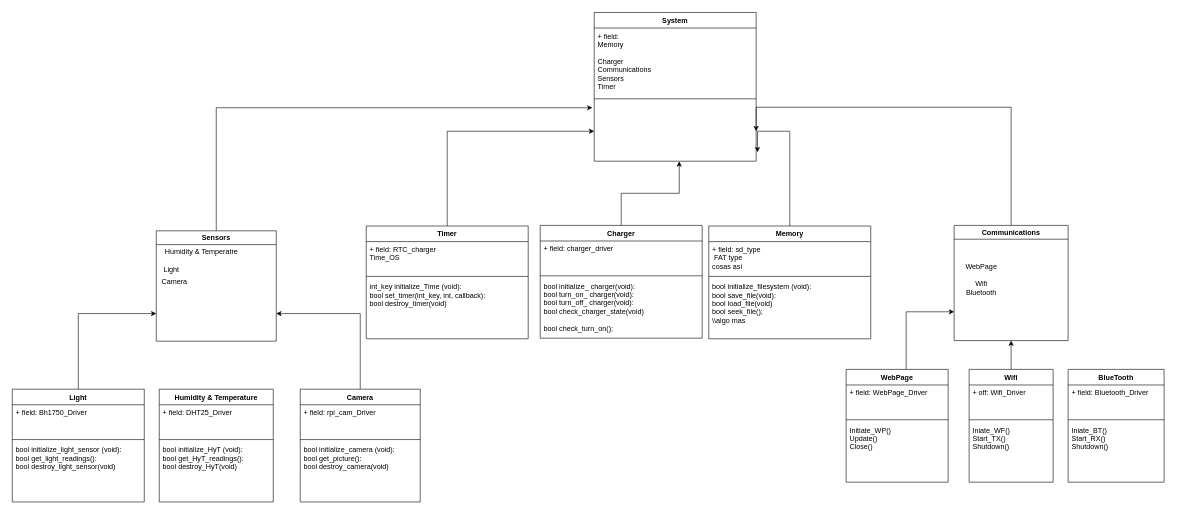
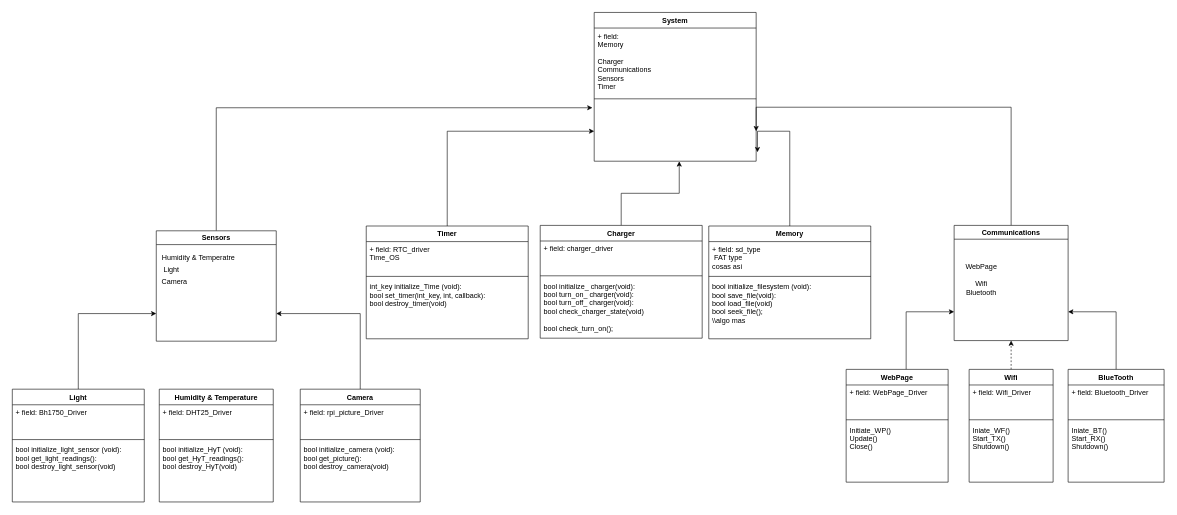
node "+ field: RTC_charger Time_OS": label "+ field: RTC_charger Time_OS" -> "+ field: RTC_driver Time_OS"
node "Humidity & Temperatre": moved (201, 252) -> (198, 258)
edge "BlueTooth" -> "Communications": added
edge "Wifi" -> "Communications": style solid -> dashed
node "+ off: Wifi_Driver": label "+ off: Wifi_Driver" -> "+ field: Wifi_Driver"
node "+ field: rpi_cam_Driver": label "+ field: rpi_cam_Driver" -> "+ field: rpi_picture_Driver"
